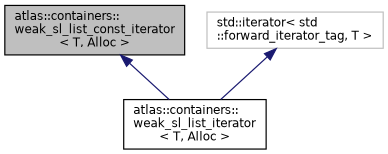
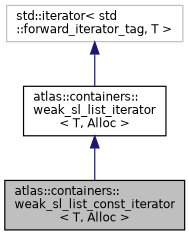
edge "atlas::containers:: weak_sl_list_iterator < T, Alloc >" -> "atlas::containers:: weak_sl_list_const_iterator < T, Alloc >": reversed
